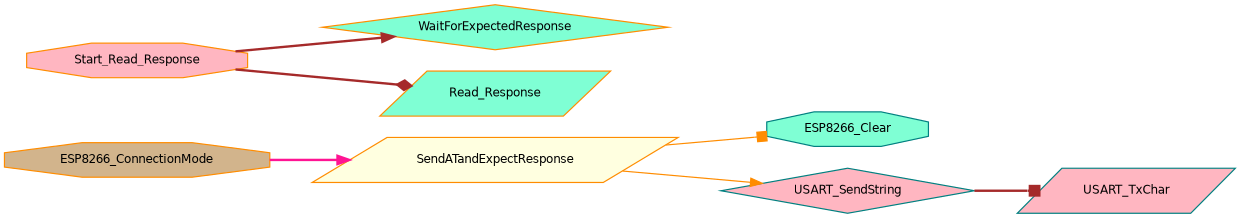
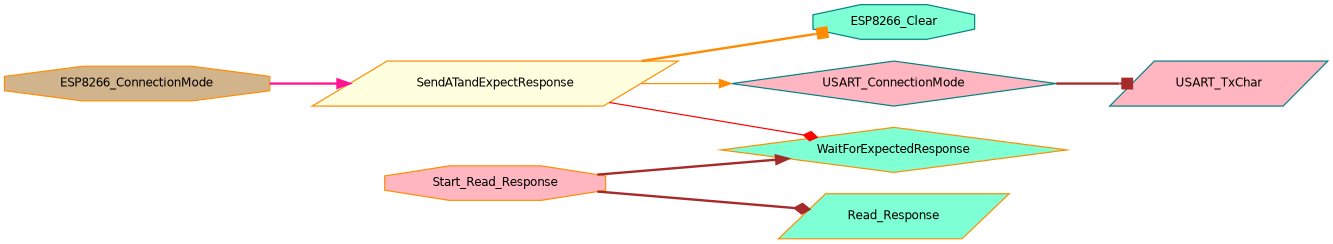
edge "SendATandExpectResponse" -> "WaitForExpectedResponse": added
edge "SendATandExpectResponse" -> "ESP8266_Clear": style solid -> bold
node "USART_SendString": label "USART_SendString" -> "USART_ConnectionMode"
